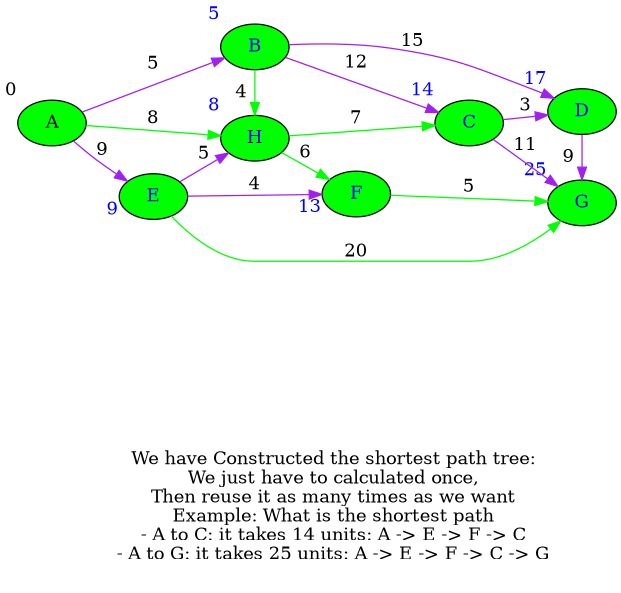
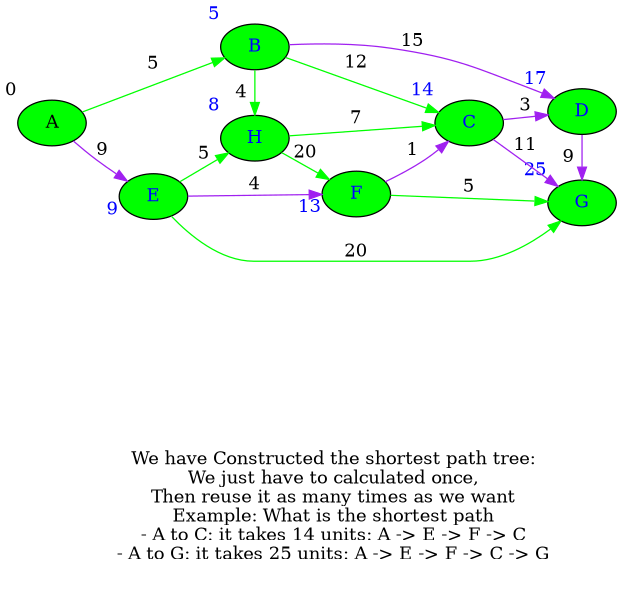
edge "B 5" -> "C 14": color purple -> green
edge "A 0" -> "B 5": color purple -> green
edge "A 0" -> "H 8": removed, label "8"
edge "H 8" -> "F 13": label "6" -> "20"
edge "F 13" -> "C 14": added, label "1"
edge "E 9" -> "H 8": color purple -> green
